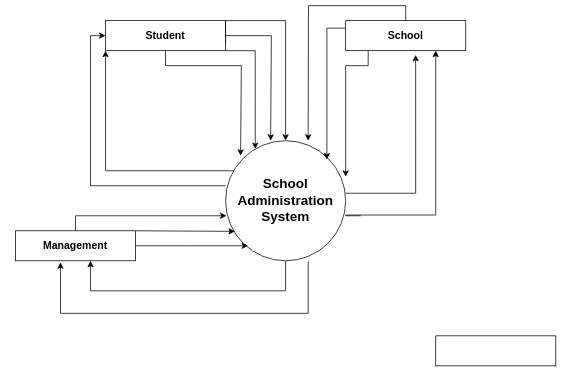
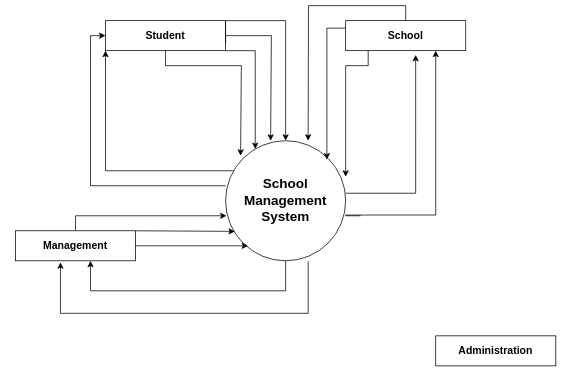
node "School Administration System": label "School Administration System" -> "School Management System"
node "Administration": added
